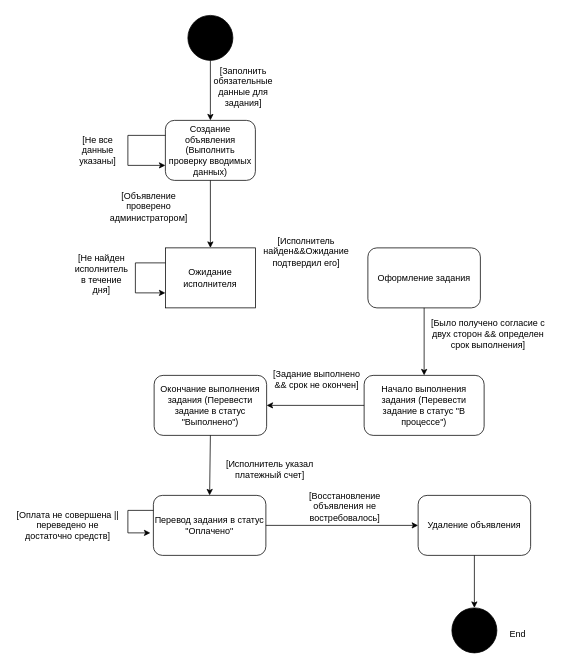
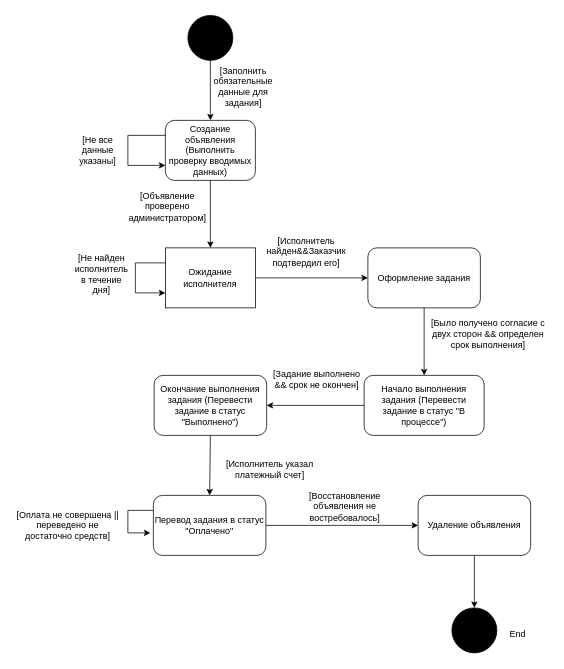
node "[Объявление проверено администратором]": moved (149, 207) -> (168, 207)
node "[Исполнитель найден&&Ожидание подтвердил его]": label "[Исполнитель найден&&Ожидание подтвердил его]" -> "[Исполнитель найден&&Заказчик подтвердил его]"
edge "Ожидание исполнителя" -> "Оформление задания": added
